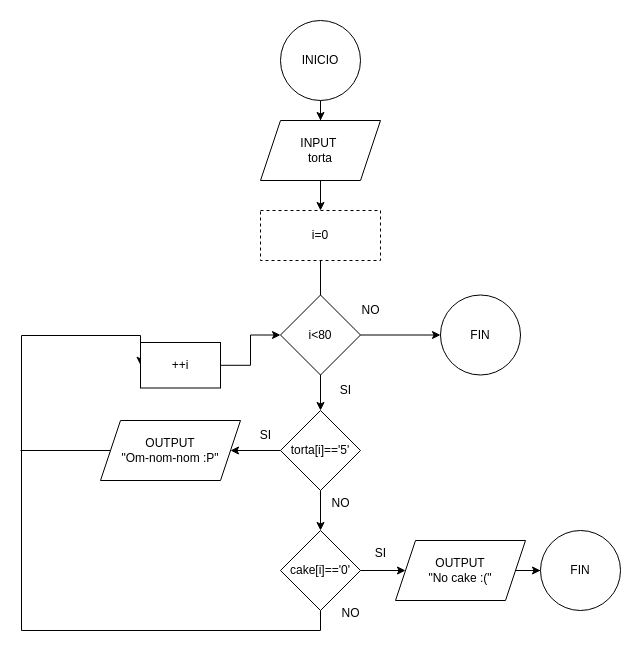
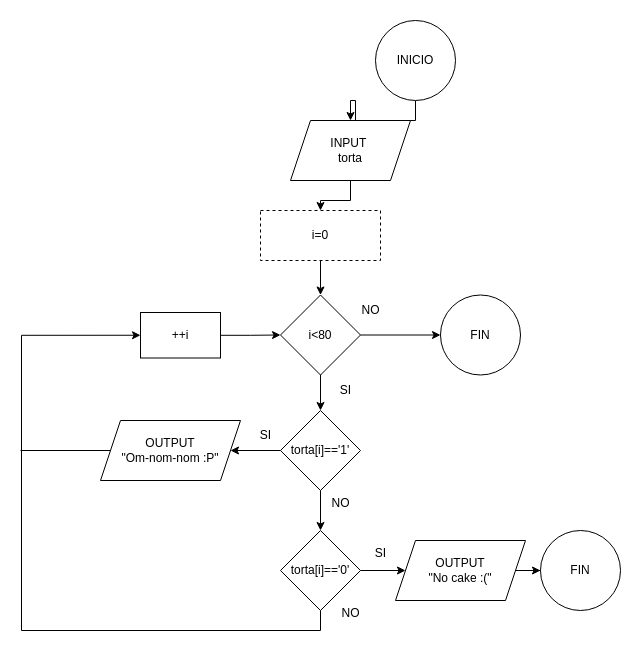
node "INICIO": moved (321, 61) -> (416, 61)
node "INPUT torta": moved (321, 151) -> (351, 151)
edge "i=0" -- "i<80": arrowhead none -> classic
node "++i": moved (181, 365) -> (181, 335)
node "torta[i]=='5'": label "torta[i]=='5'" -> "torta[i]=='1'"
node "cake[i]=='0'": label "cake[i]=='0'" -> "torta[i]=='0'"
